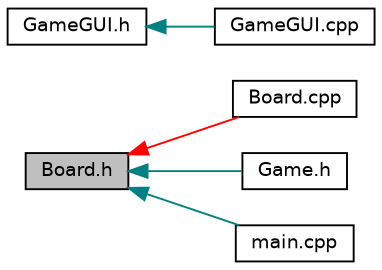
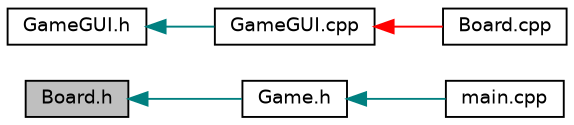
edge "Board.cpp" -> "Board.h": now "Board.cpp" -> "GameGUI.cpp"
edge "main.cpp" -> "Board.h": now "main.cpp" -> "Game.h"
